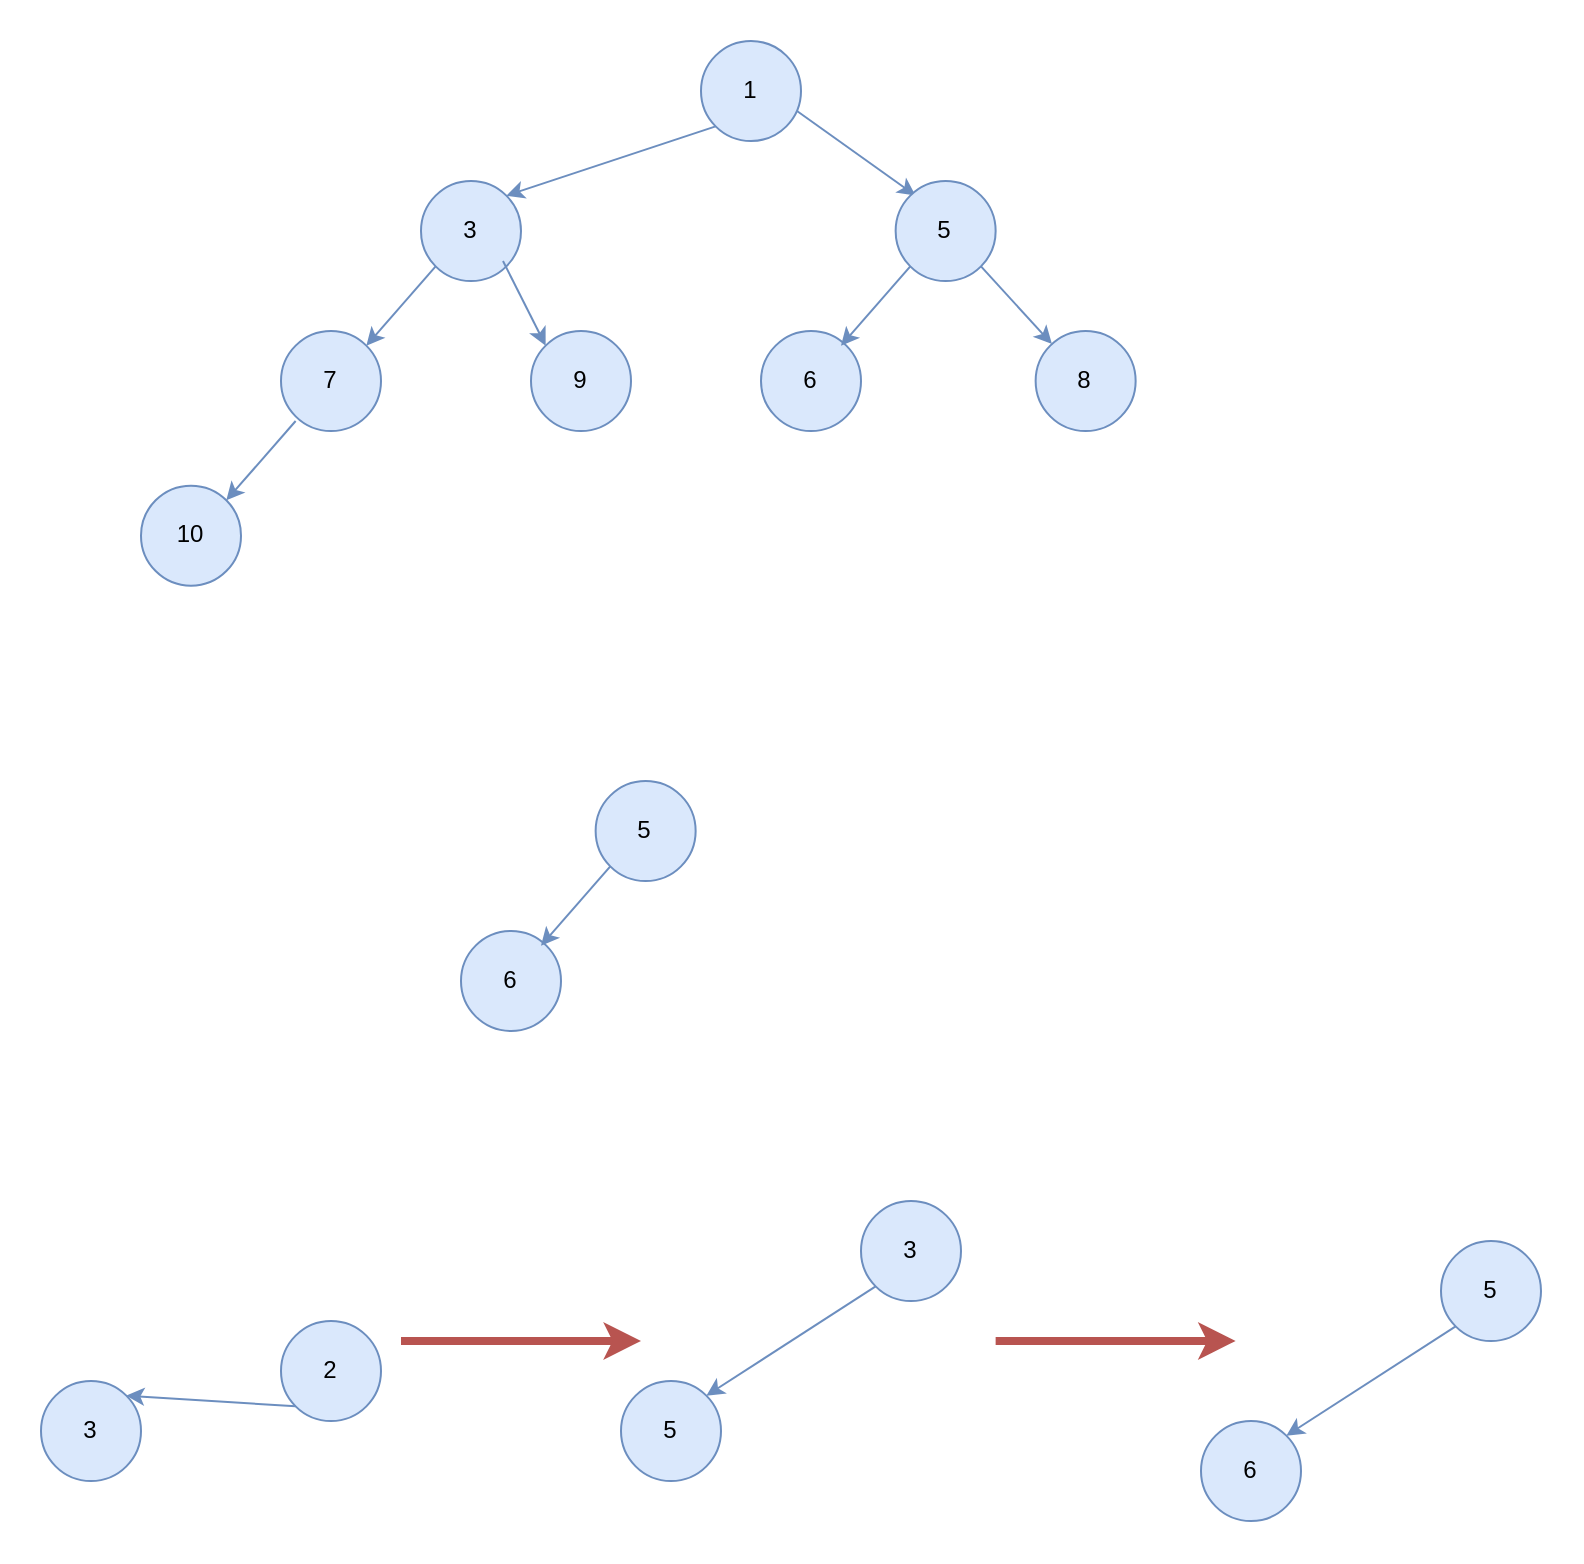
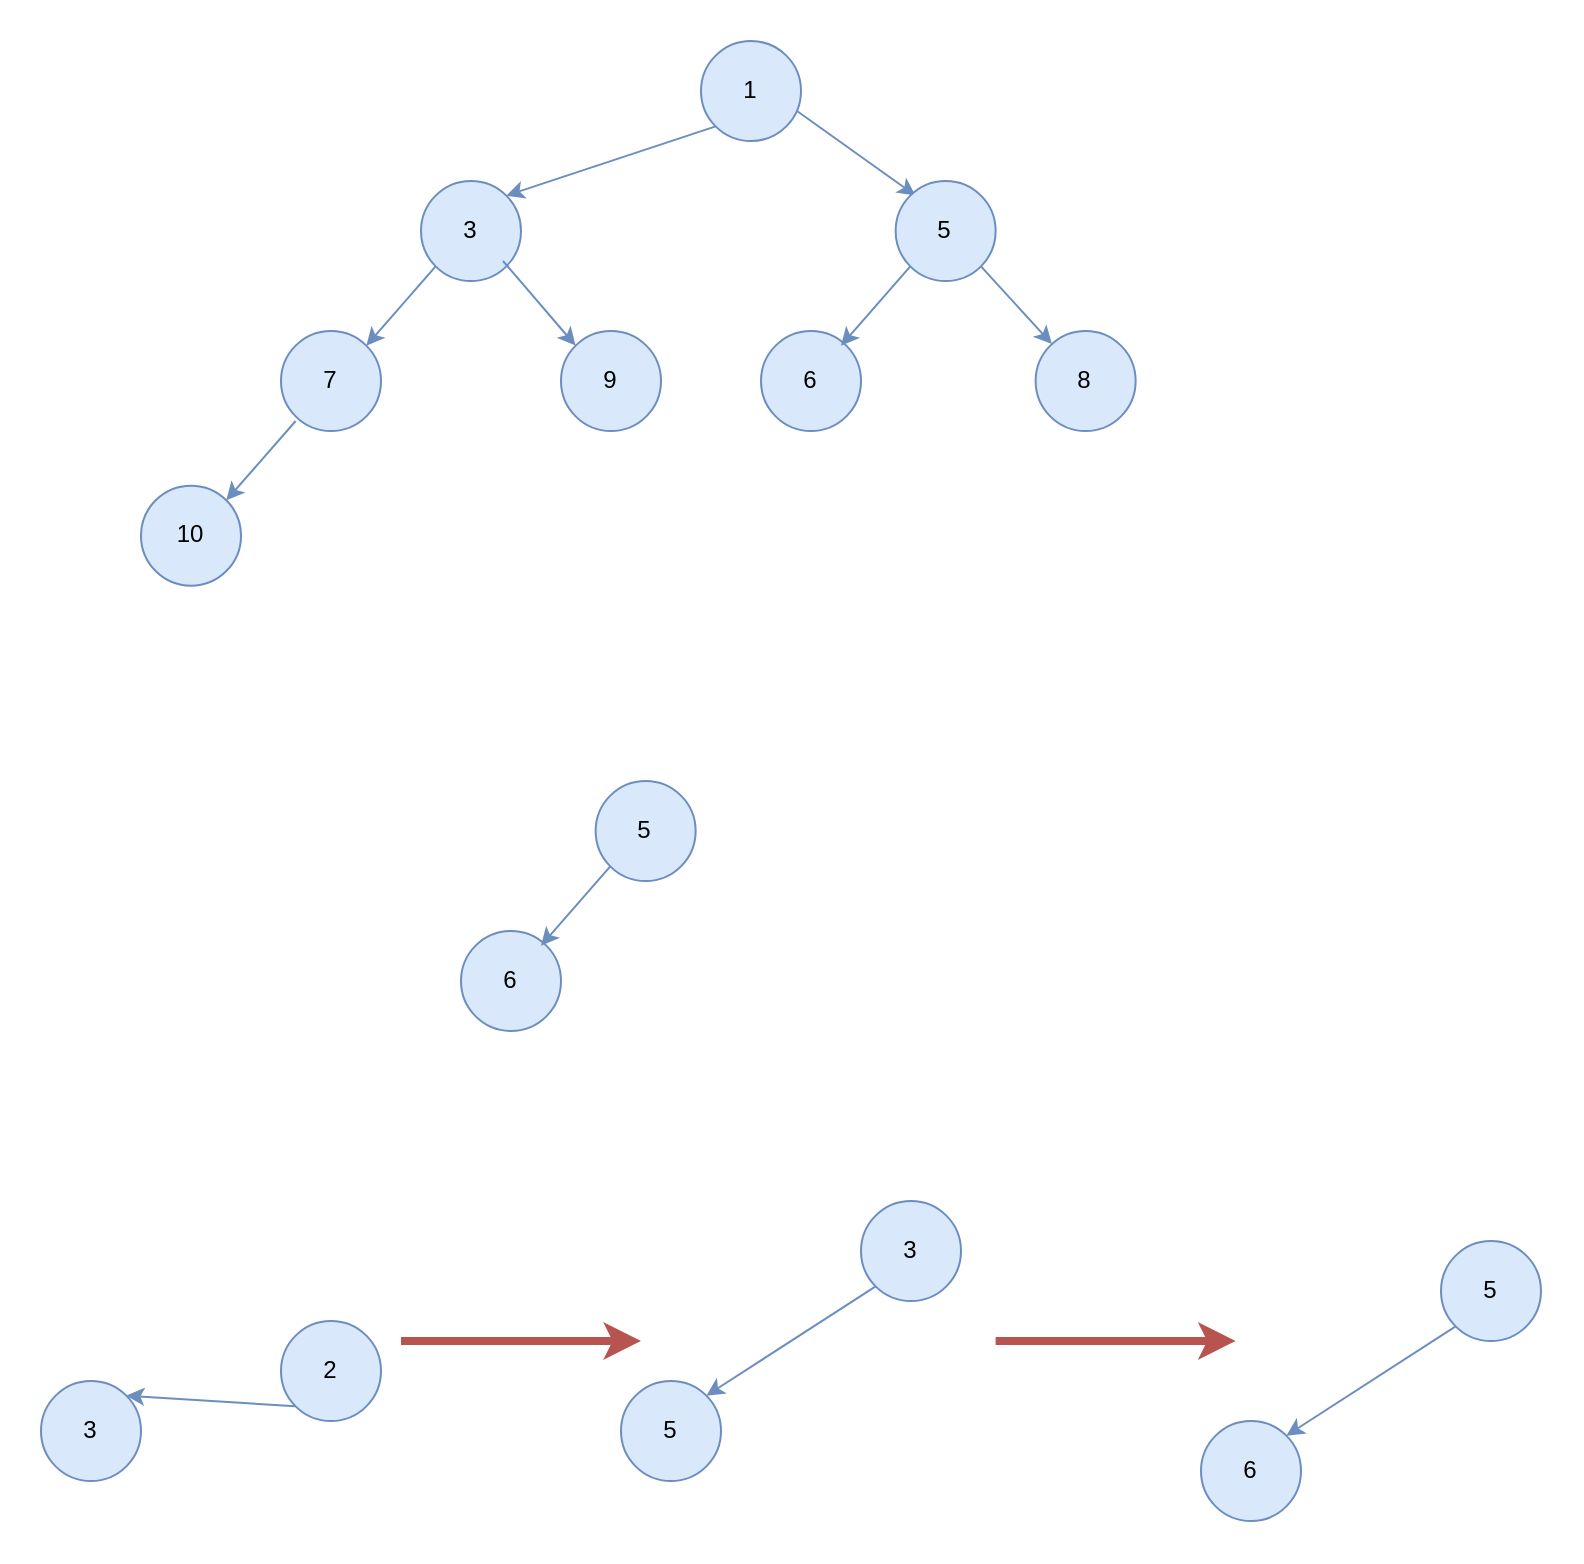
node "9": moved (581, 381) -> (611, 381)
